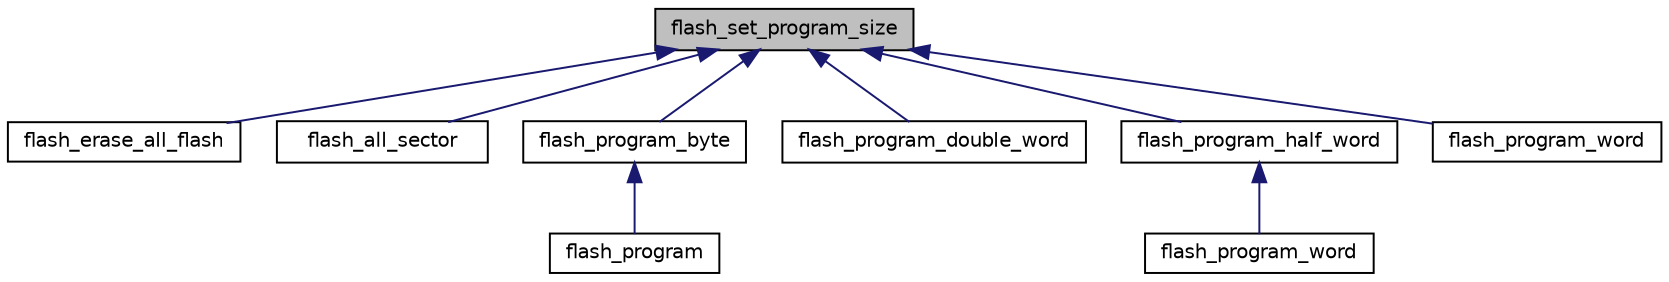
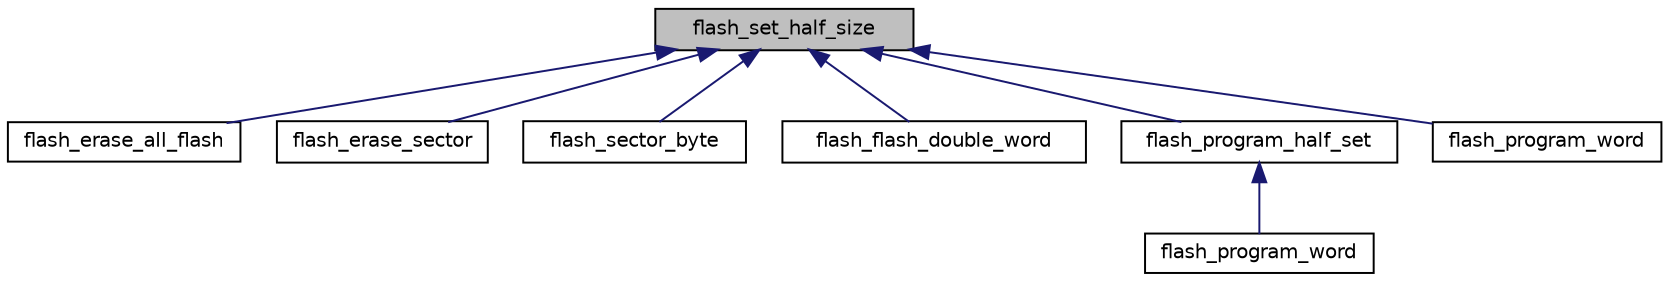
node "flash_set_program_size": label "flash_set_program_size" -> "flash_set_half_size"
node "flash_all_sector": label "flash_all_sector" -> "flash_erase_sector"
node "flash_program_byte": label "flash_program_byte" -> "flash_sector_byte"
node "flash_program_double_word": label "flash_program_double_word" -> "flash_flash_double_word"
node "flash_program_half_word": label "flash_program_half_word" -> "flash_program_half_set"
node "flash_program": removed
